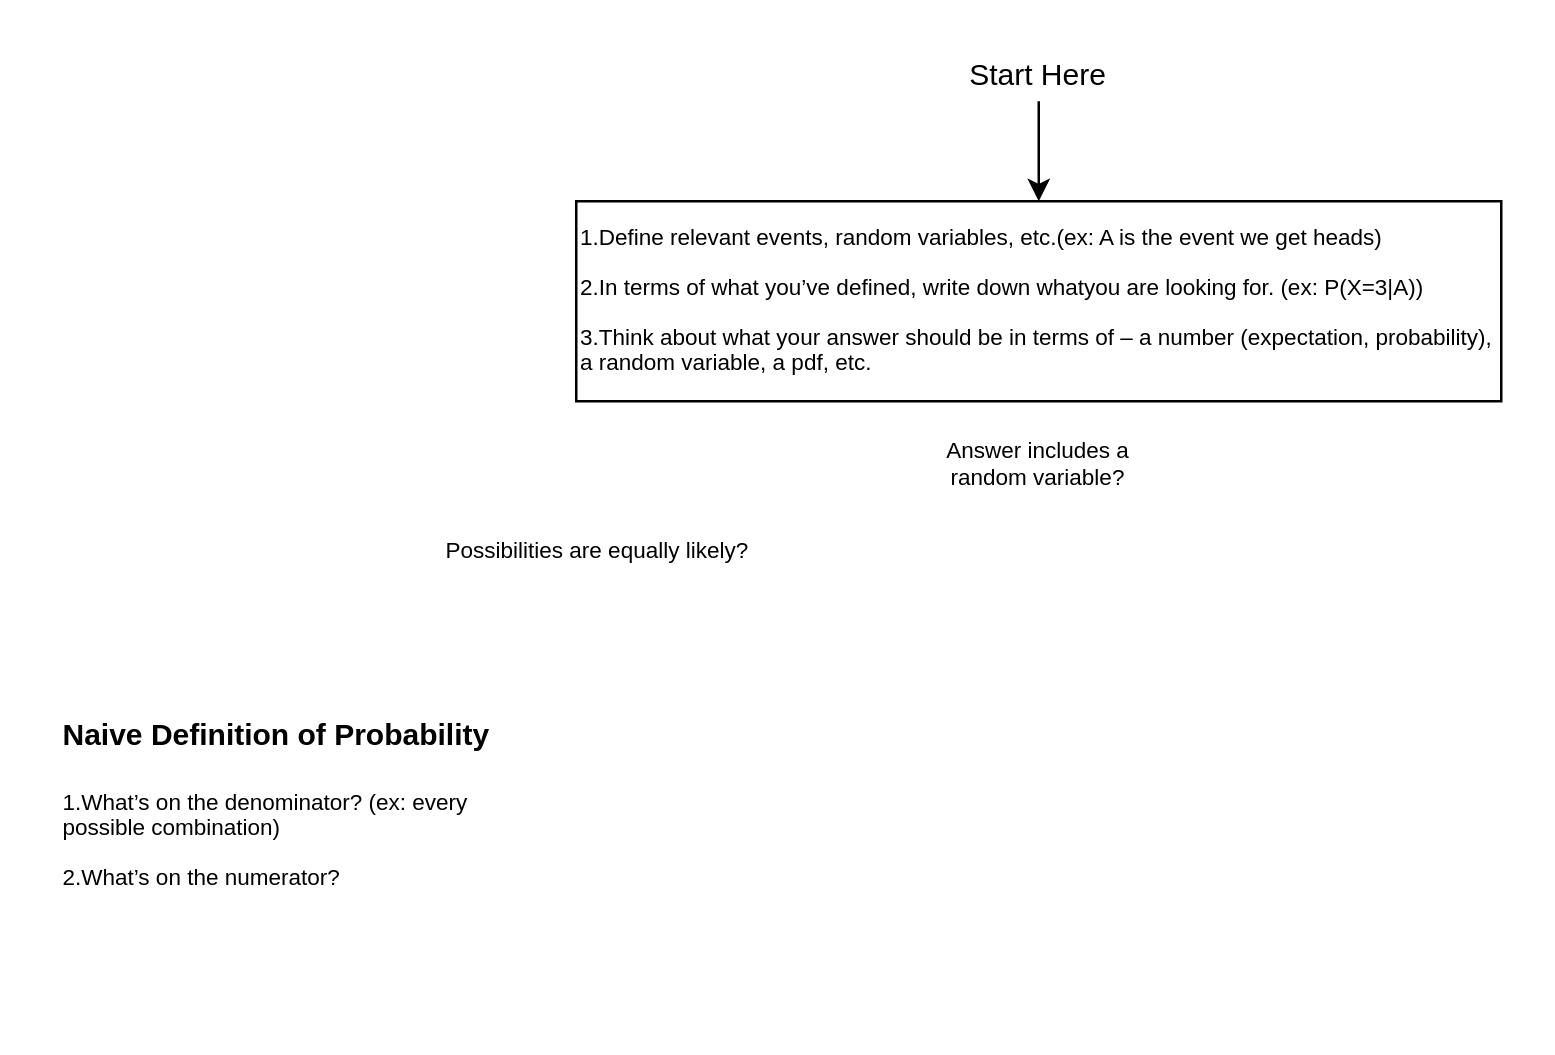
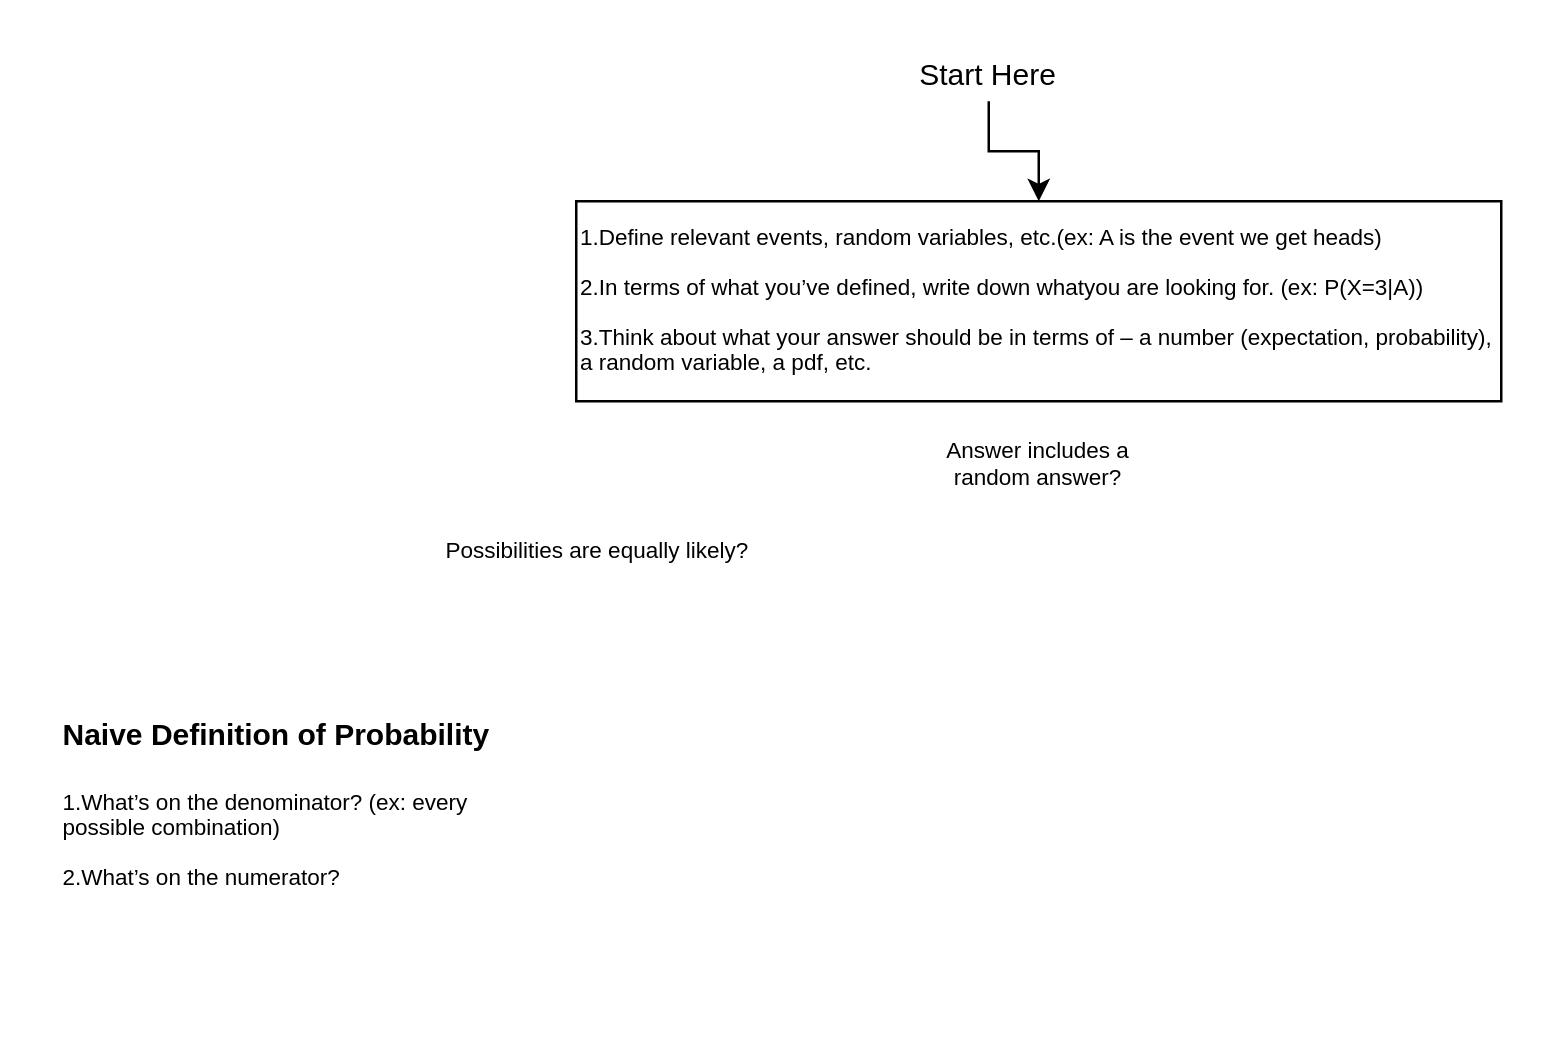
node "Start Here": moved (1039, 76) -> (989, 76)
node "Answer includes a random variable?": label "Answer includes a random variable?" -> "Answer includes a random answer?"
